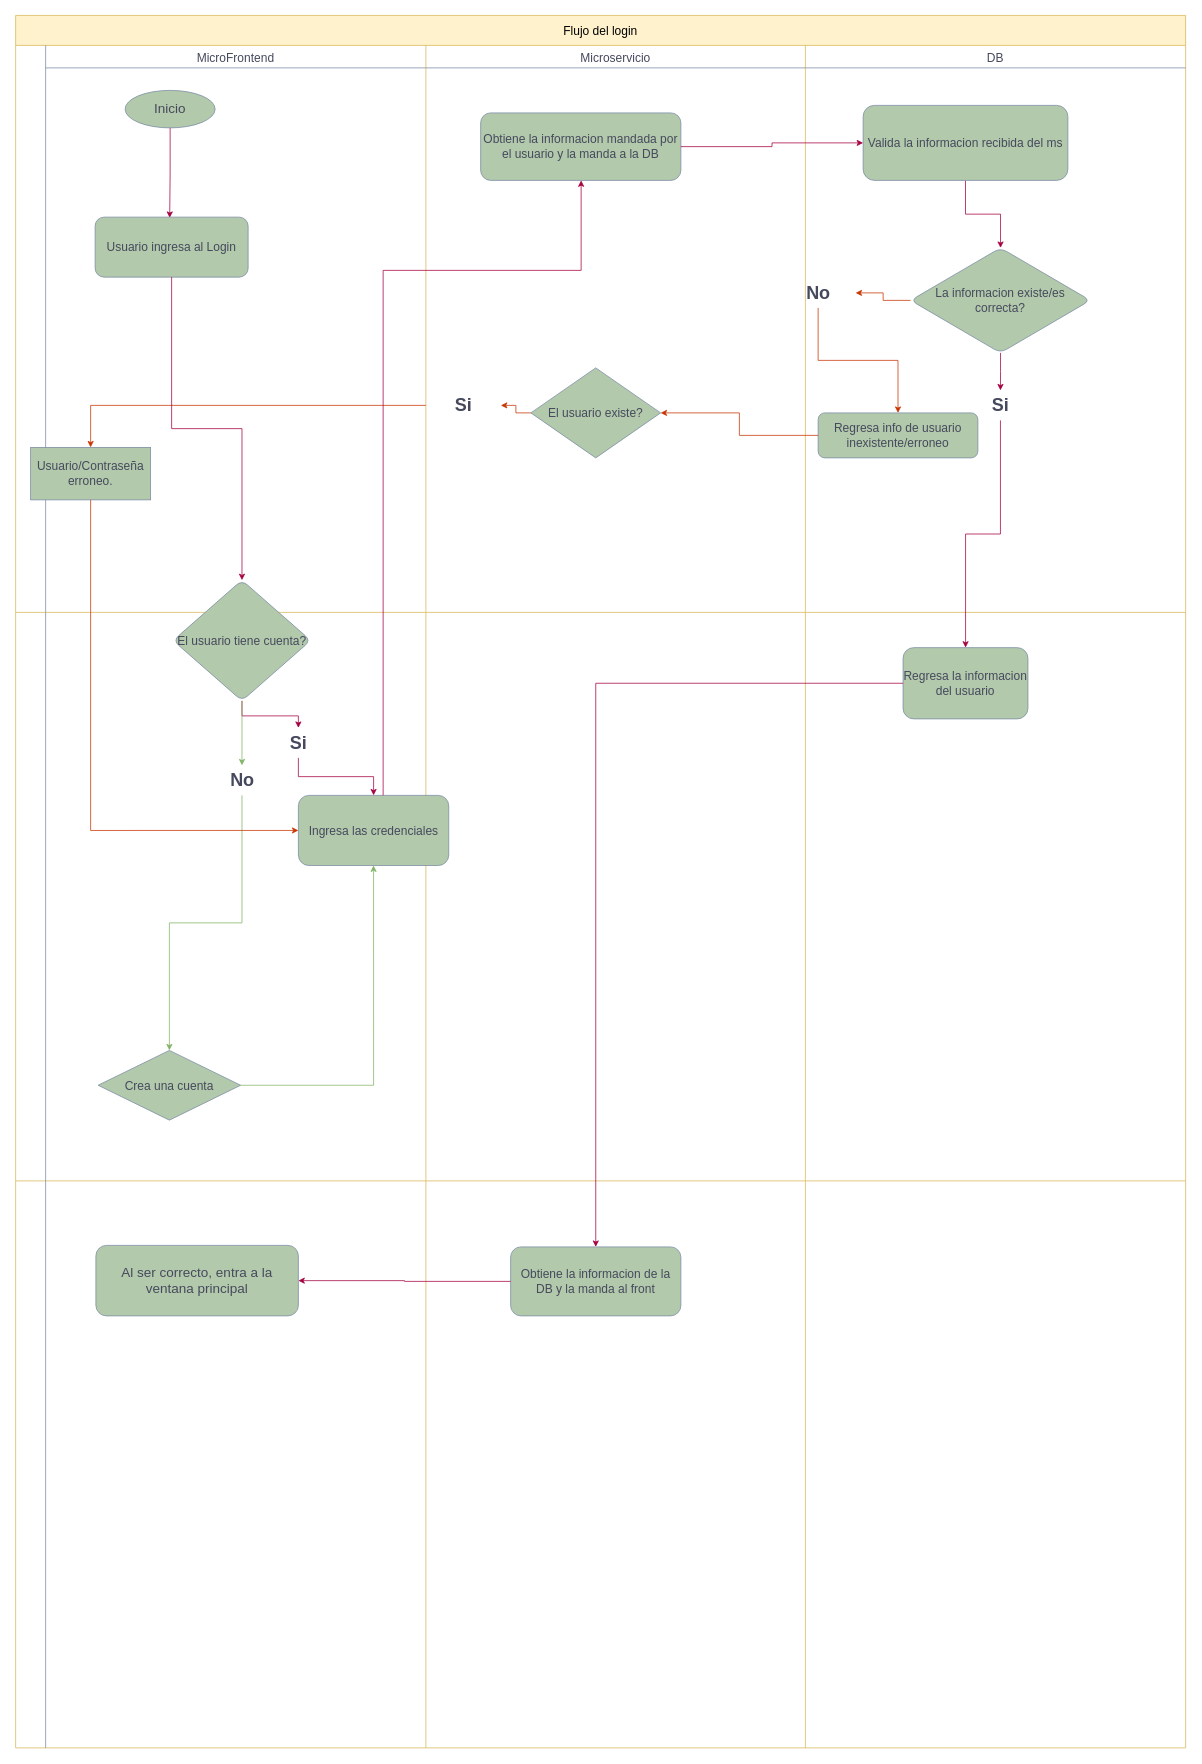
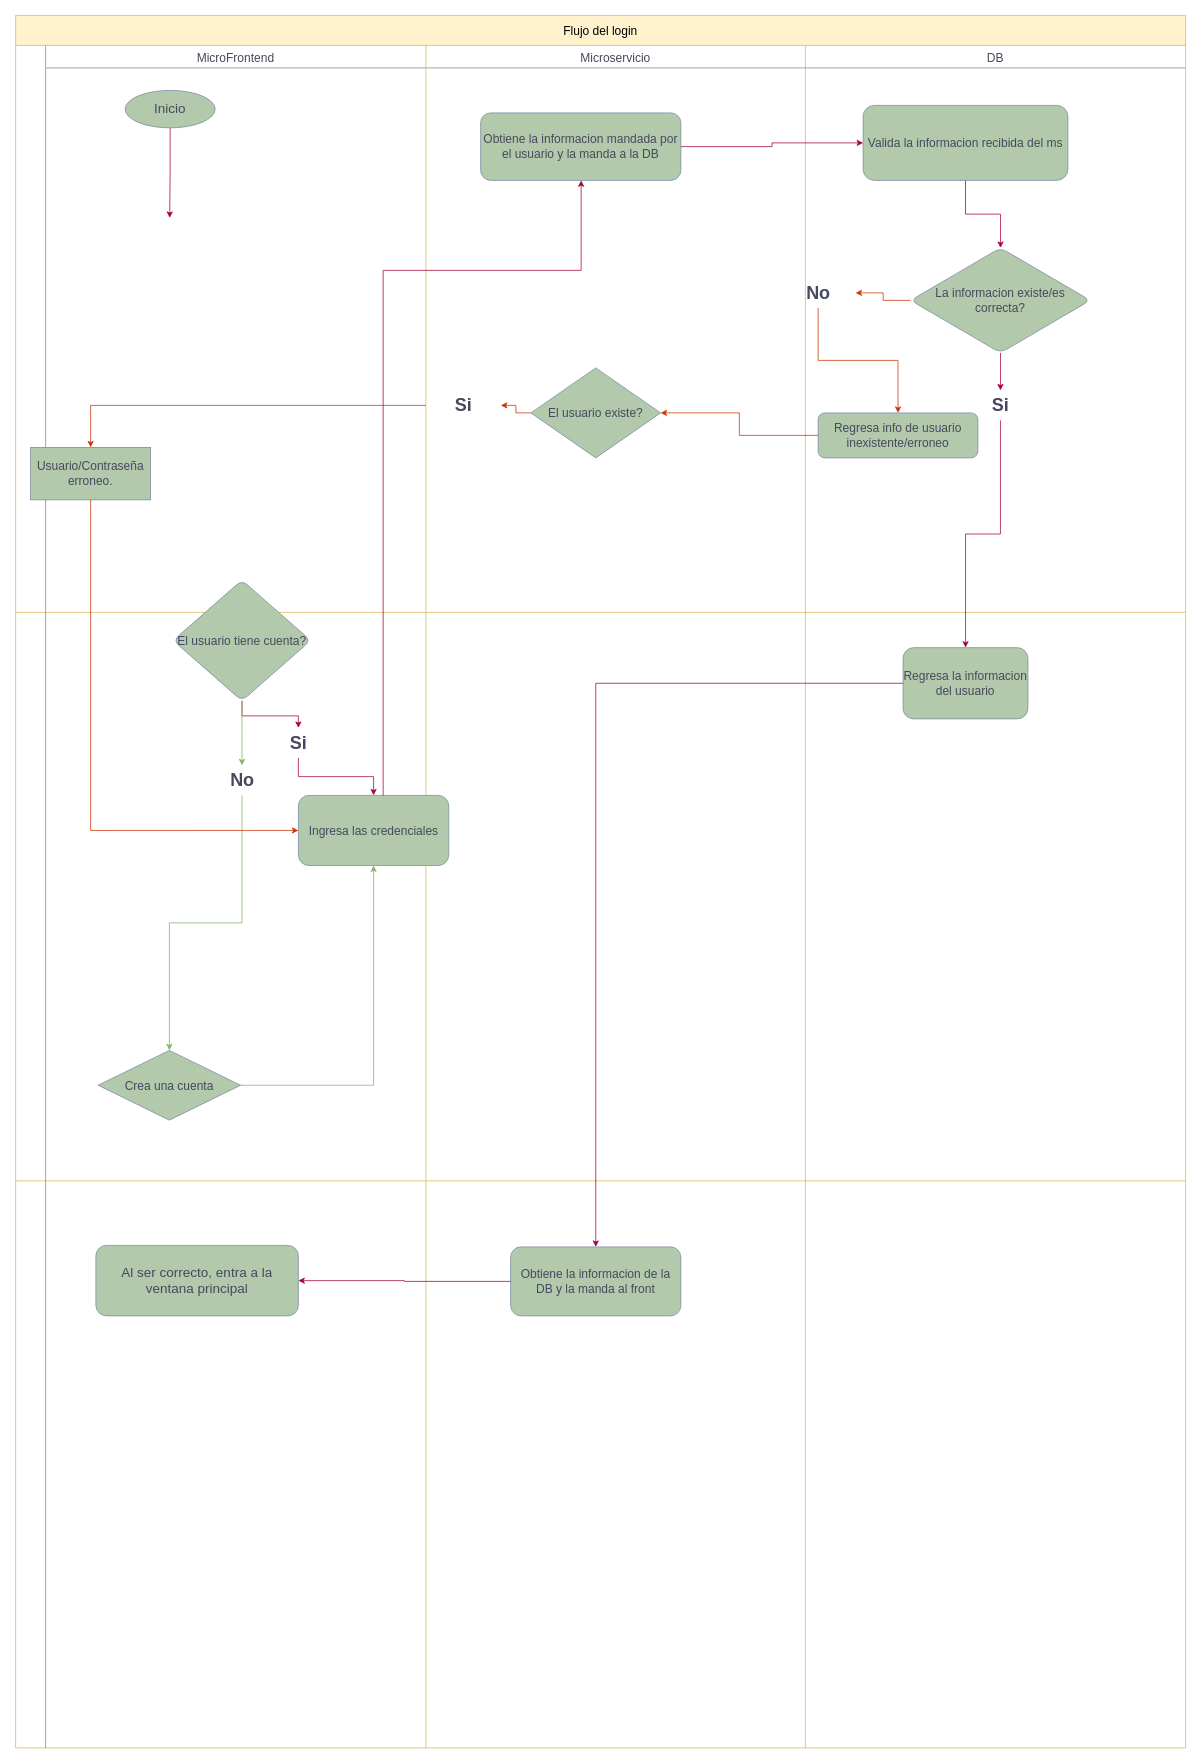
node "Usuario ingresa al Login": removed
edge "Usuario ingresa al Login" -> "El usuario tiene cuenta?": removed
